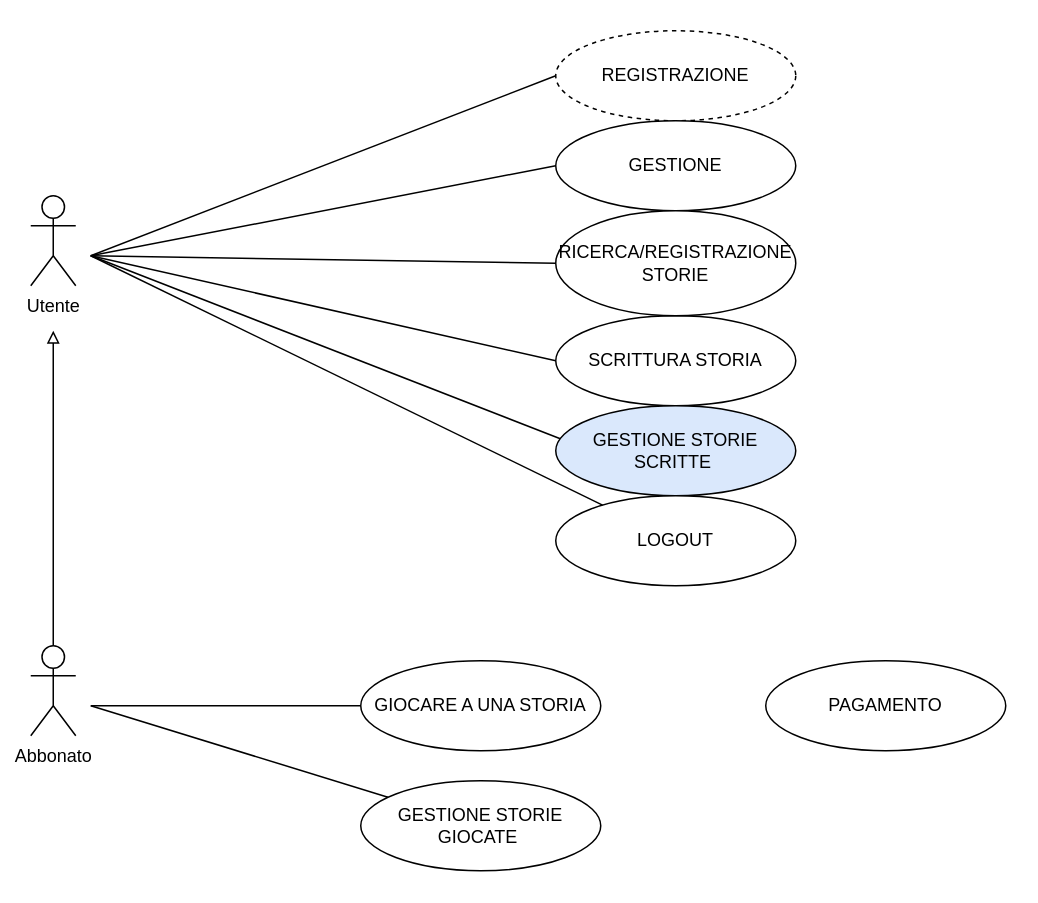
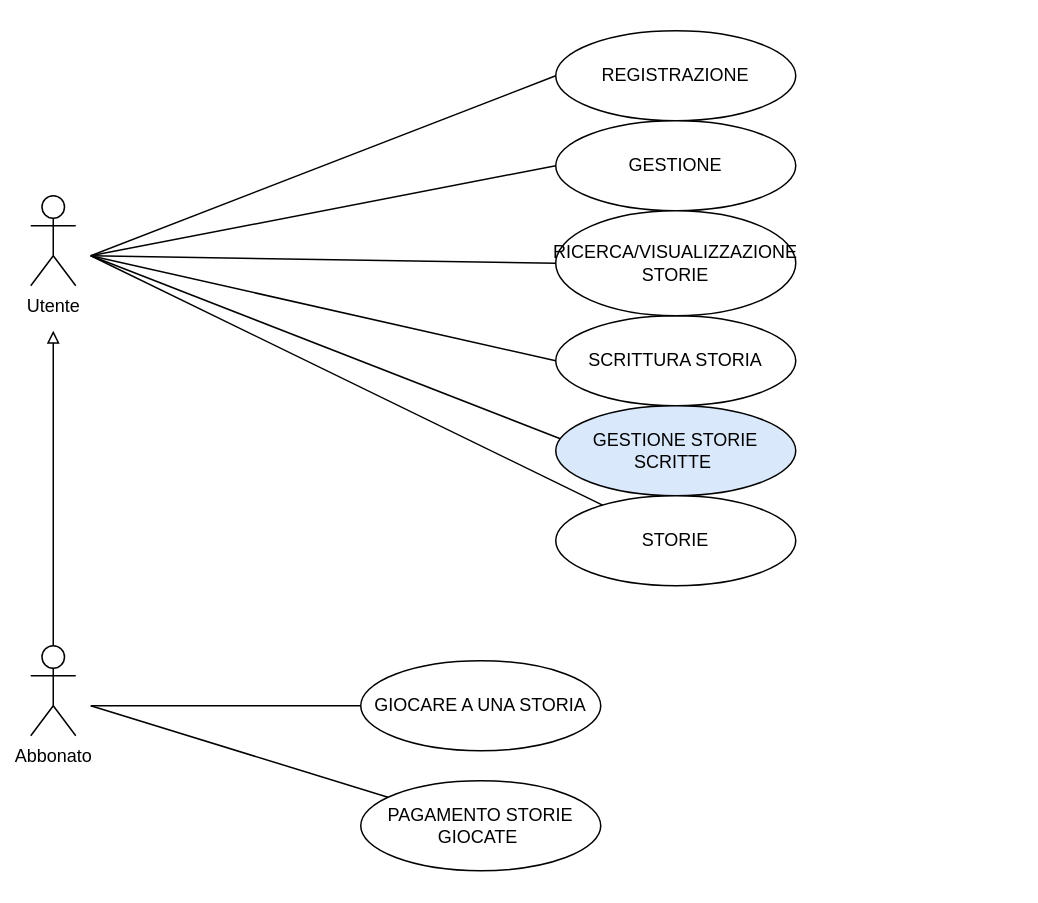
node "REGISTRAZIONE": style dashed -> solid
node "RICERCA/REGISTRAZIONE STORIE": label "RICERCA/REGISTRAZIONE STORIE" -> "RICERCA/VISUALIZZAZIONE STORIE"
node "LOGOUT": label "LOGOUT" -> "STORIE"
node "PAGAMENTO": removed
node "GESTIONE STORIE GIOCATE": label "GESTIONE STORIE GIOCATE" -> "PAGAMENTO STORIE GIOCATE"
